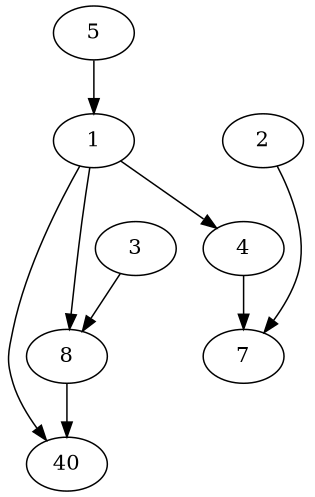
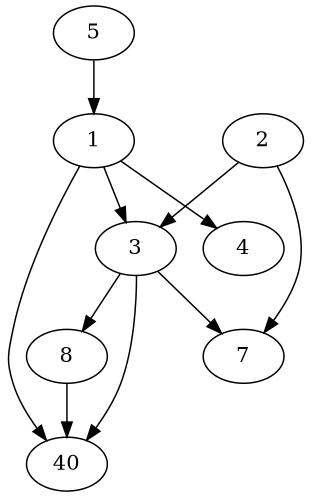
edge "2" -> "3": added
edge "1" -> "8": now "1" -> "3"
edge "4" -> "7": now "3" -> "7"
edge "3" -> "40": added
